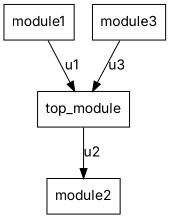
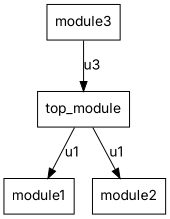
edge "module1" -> "top_module": reversed
edge "top_module" -> "module2": label "u2" -> "u1"
